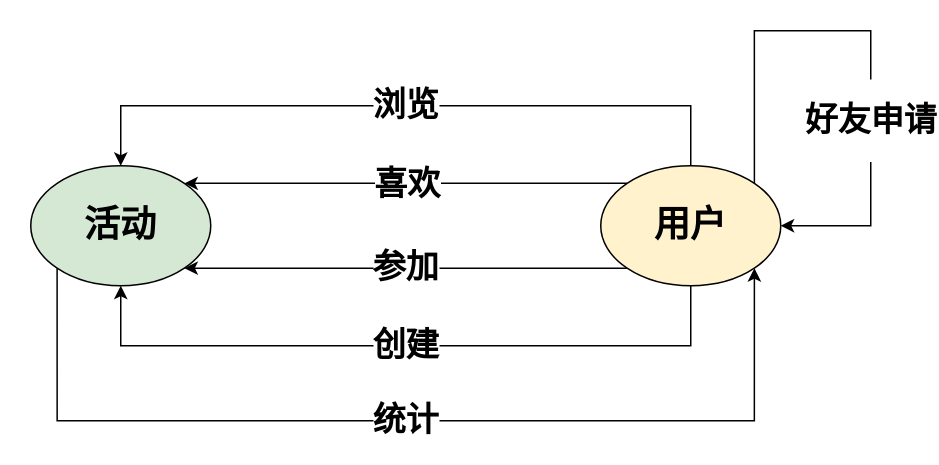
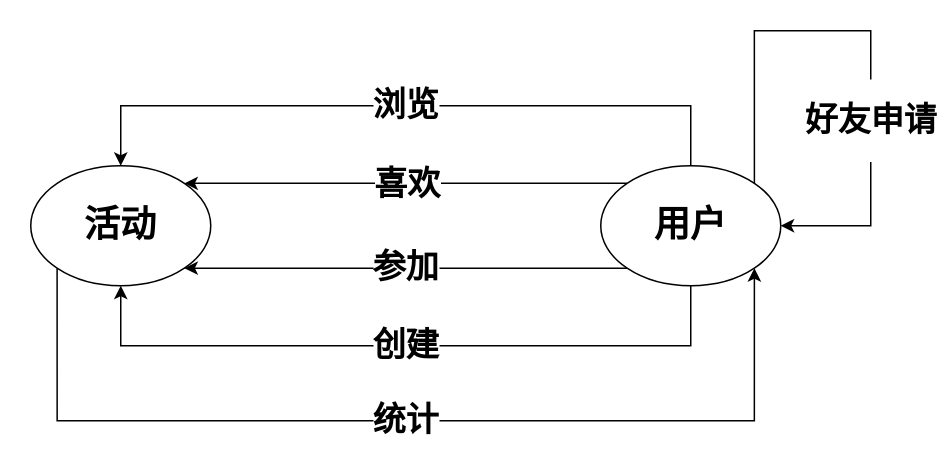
node "活动": fillcolor #d5e8d4 -> #ffffff
node "用户": fillcolor #fff2cc -> #ffffff
